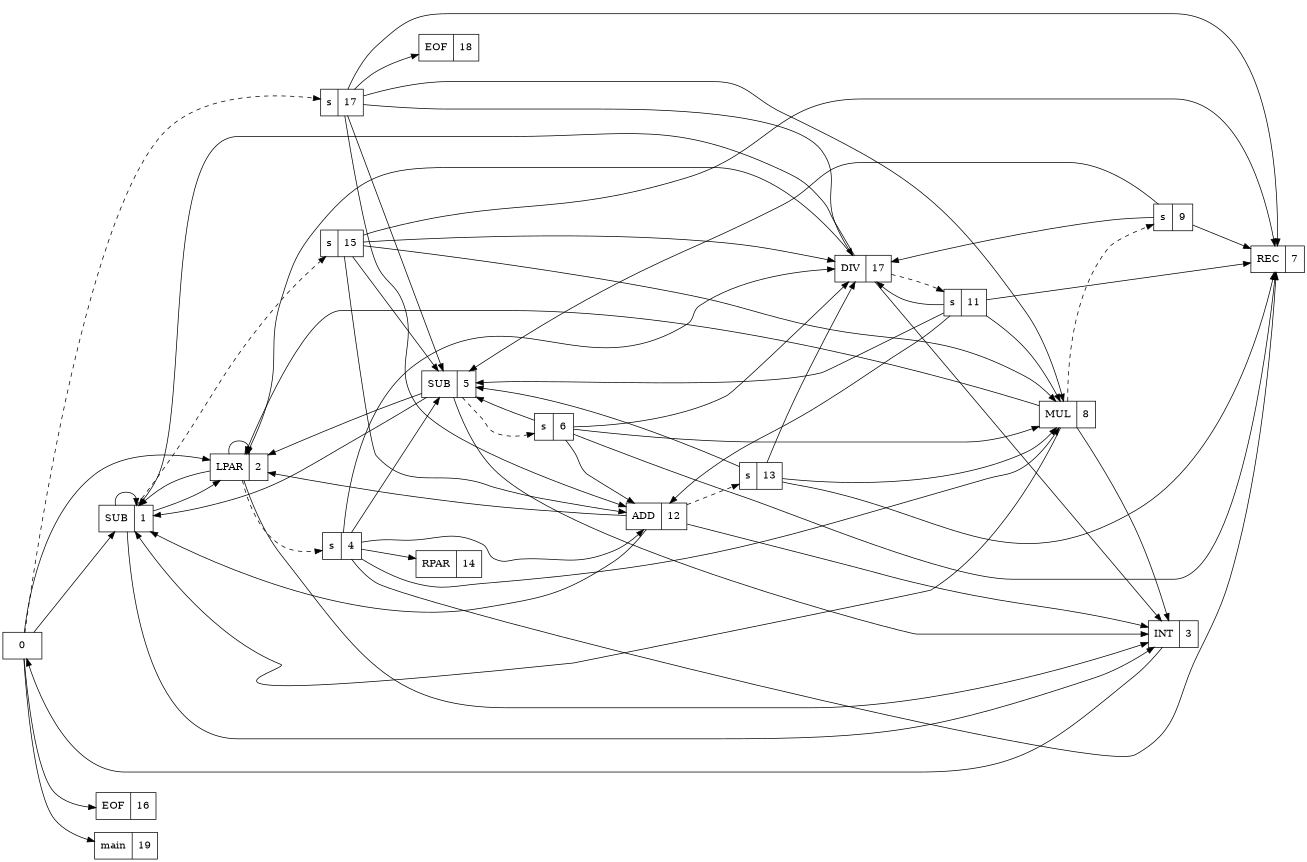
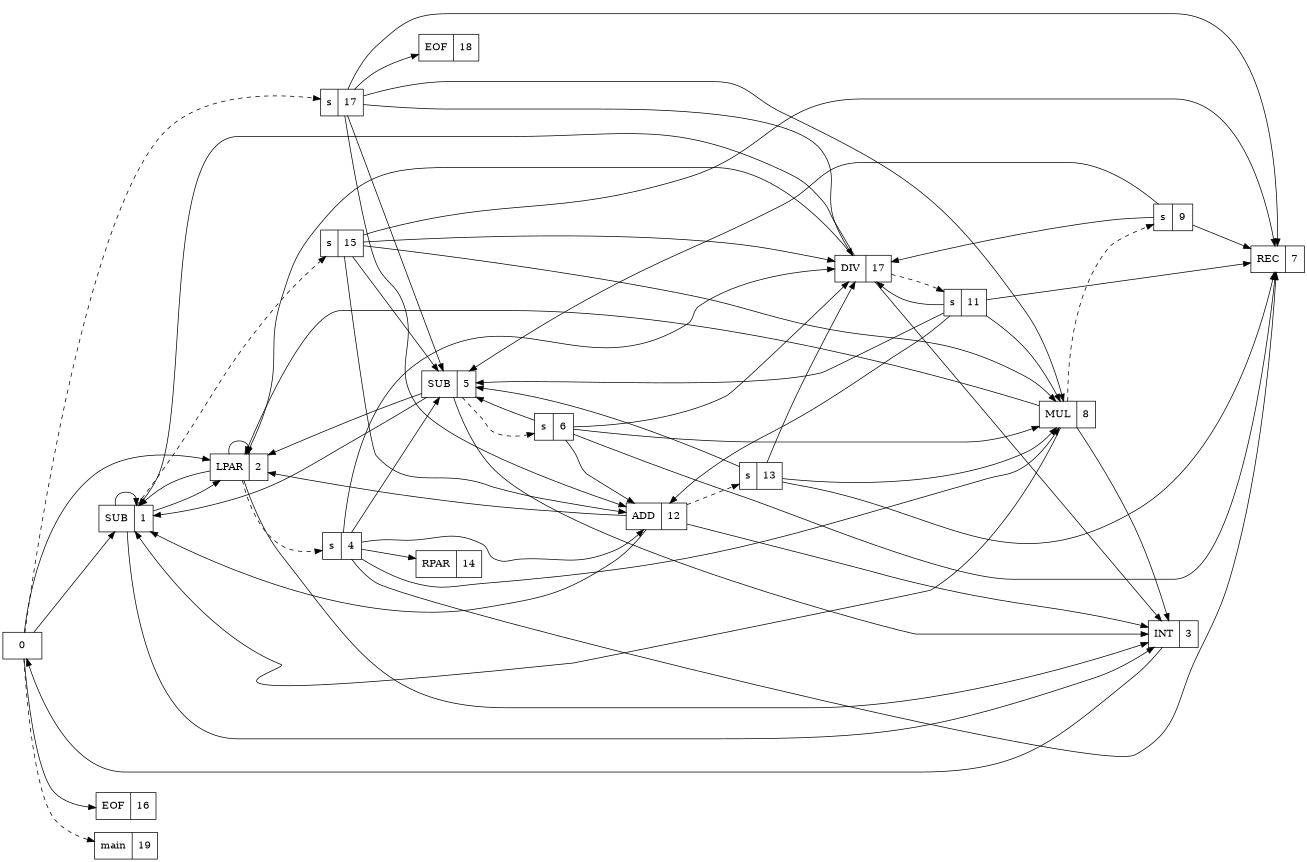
edge "0" -> "main": style solid -> dashed
